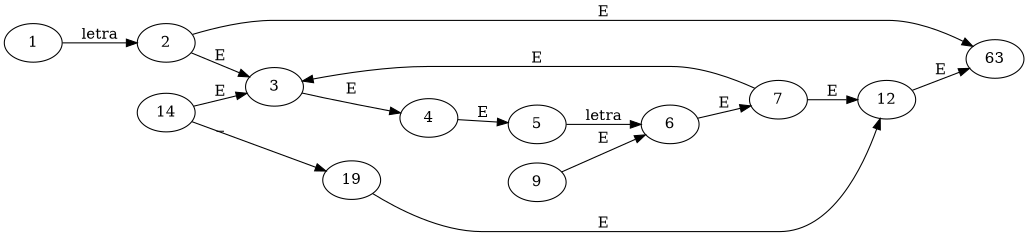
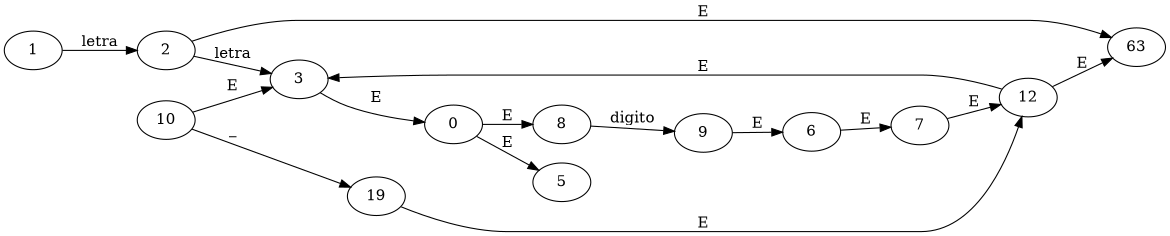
edge "2" -> "3": label "E" -> "letra"
edge "7" -> "3": now "12" -> "3"
node "14": label "14" -> "10"
node "4": label "4" -> "0"
node "8": added
edge "5" -> "6": removed, label "letra"
